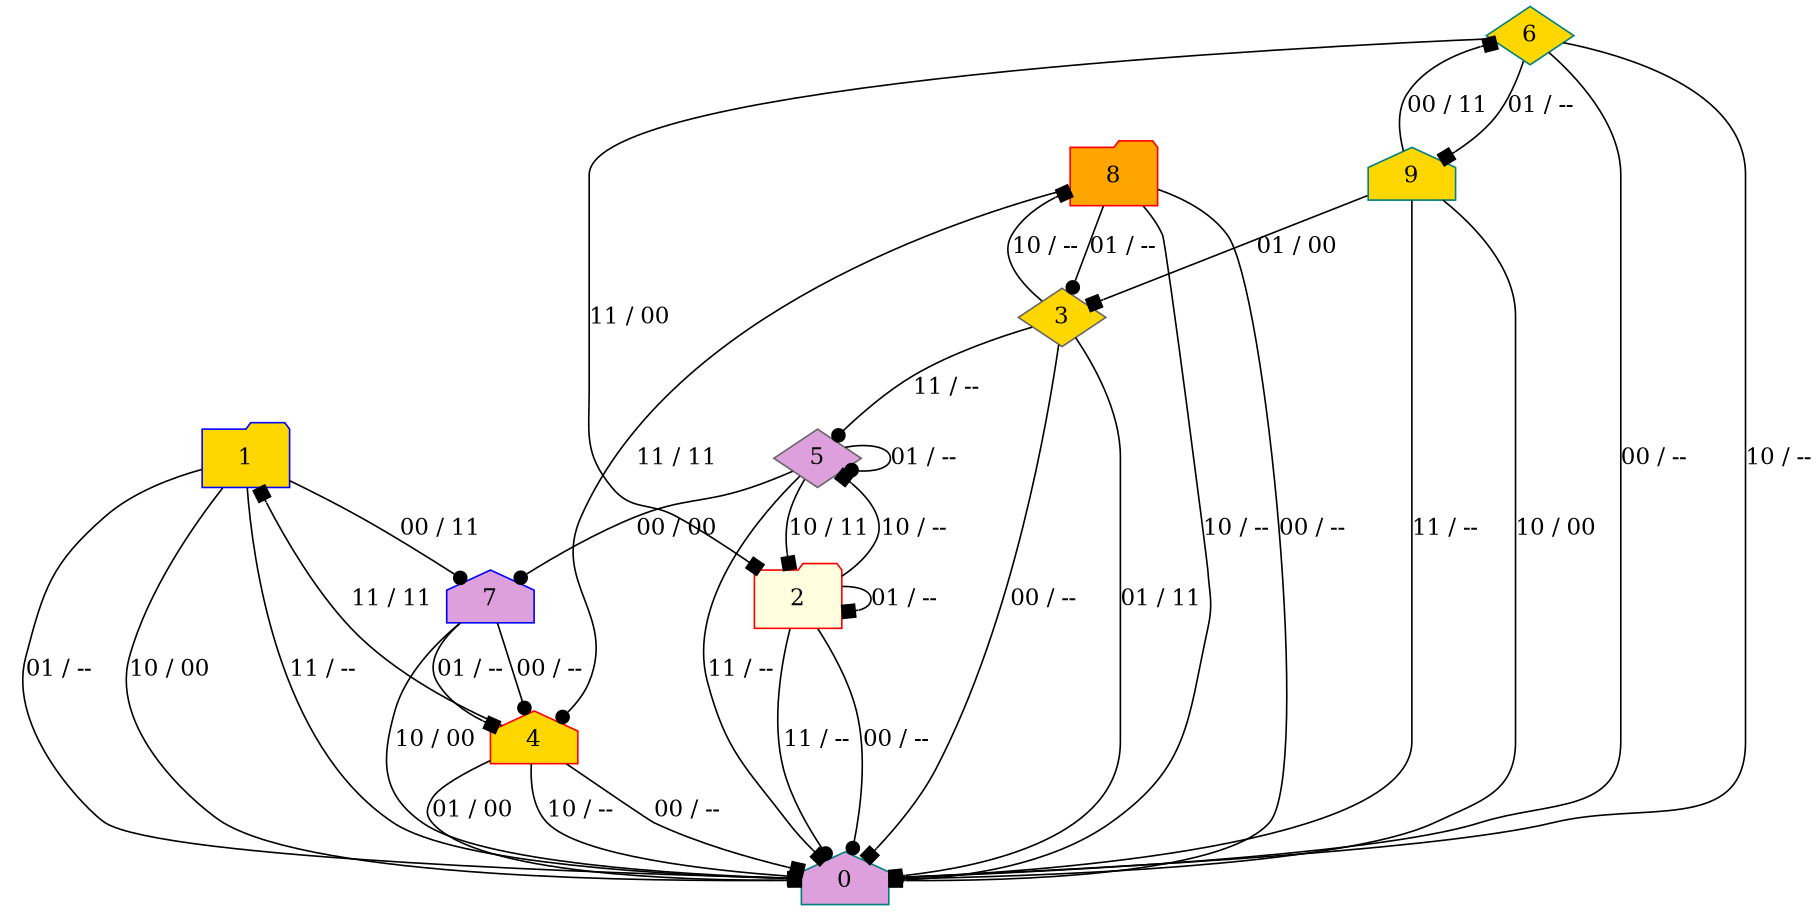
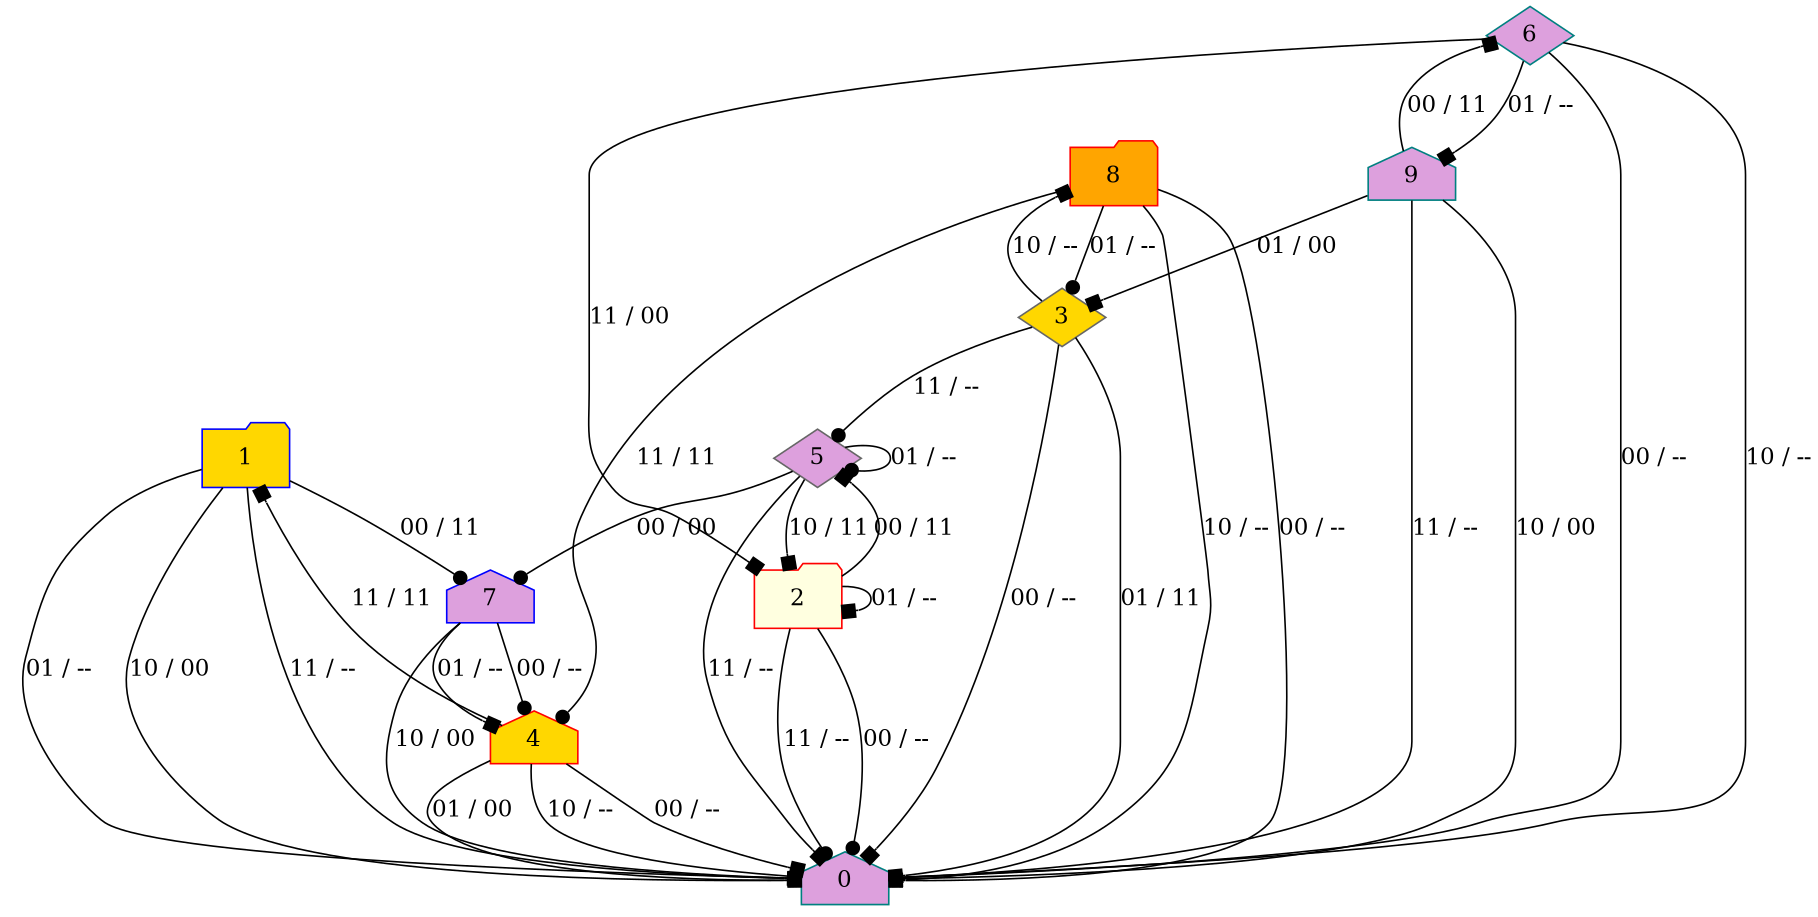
node "6": fillcolor gold -> plum
node "9": fillcolor gold -> plum
edge "2" -> "5": label "10 / --" -> "00 / 11"
